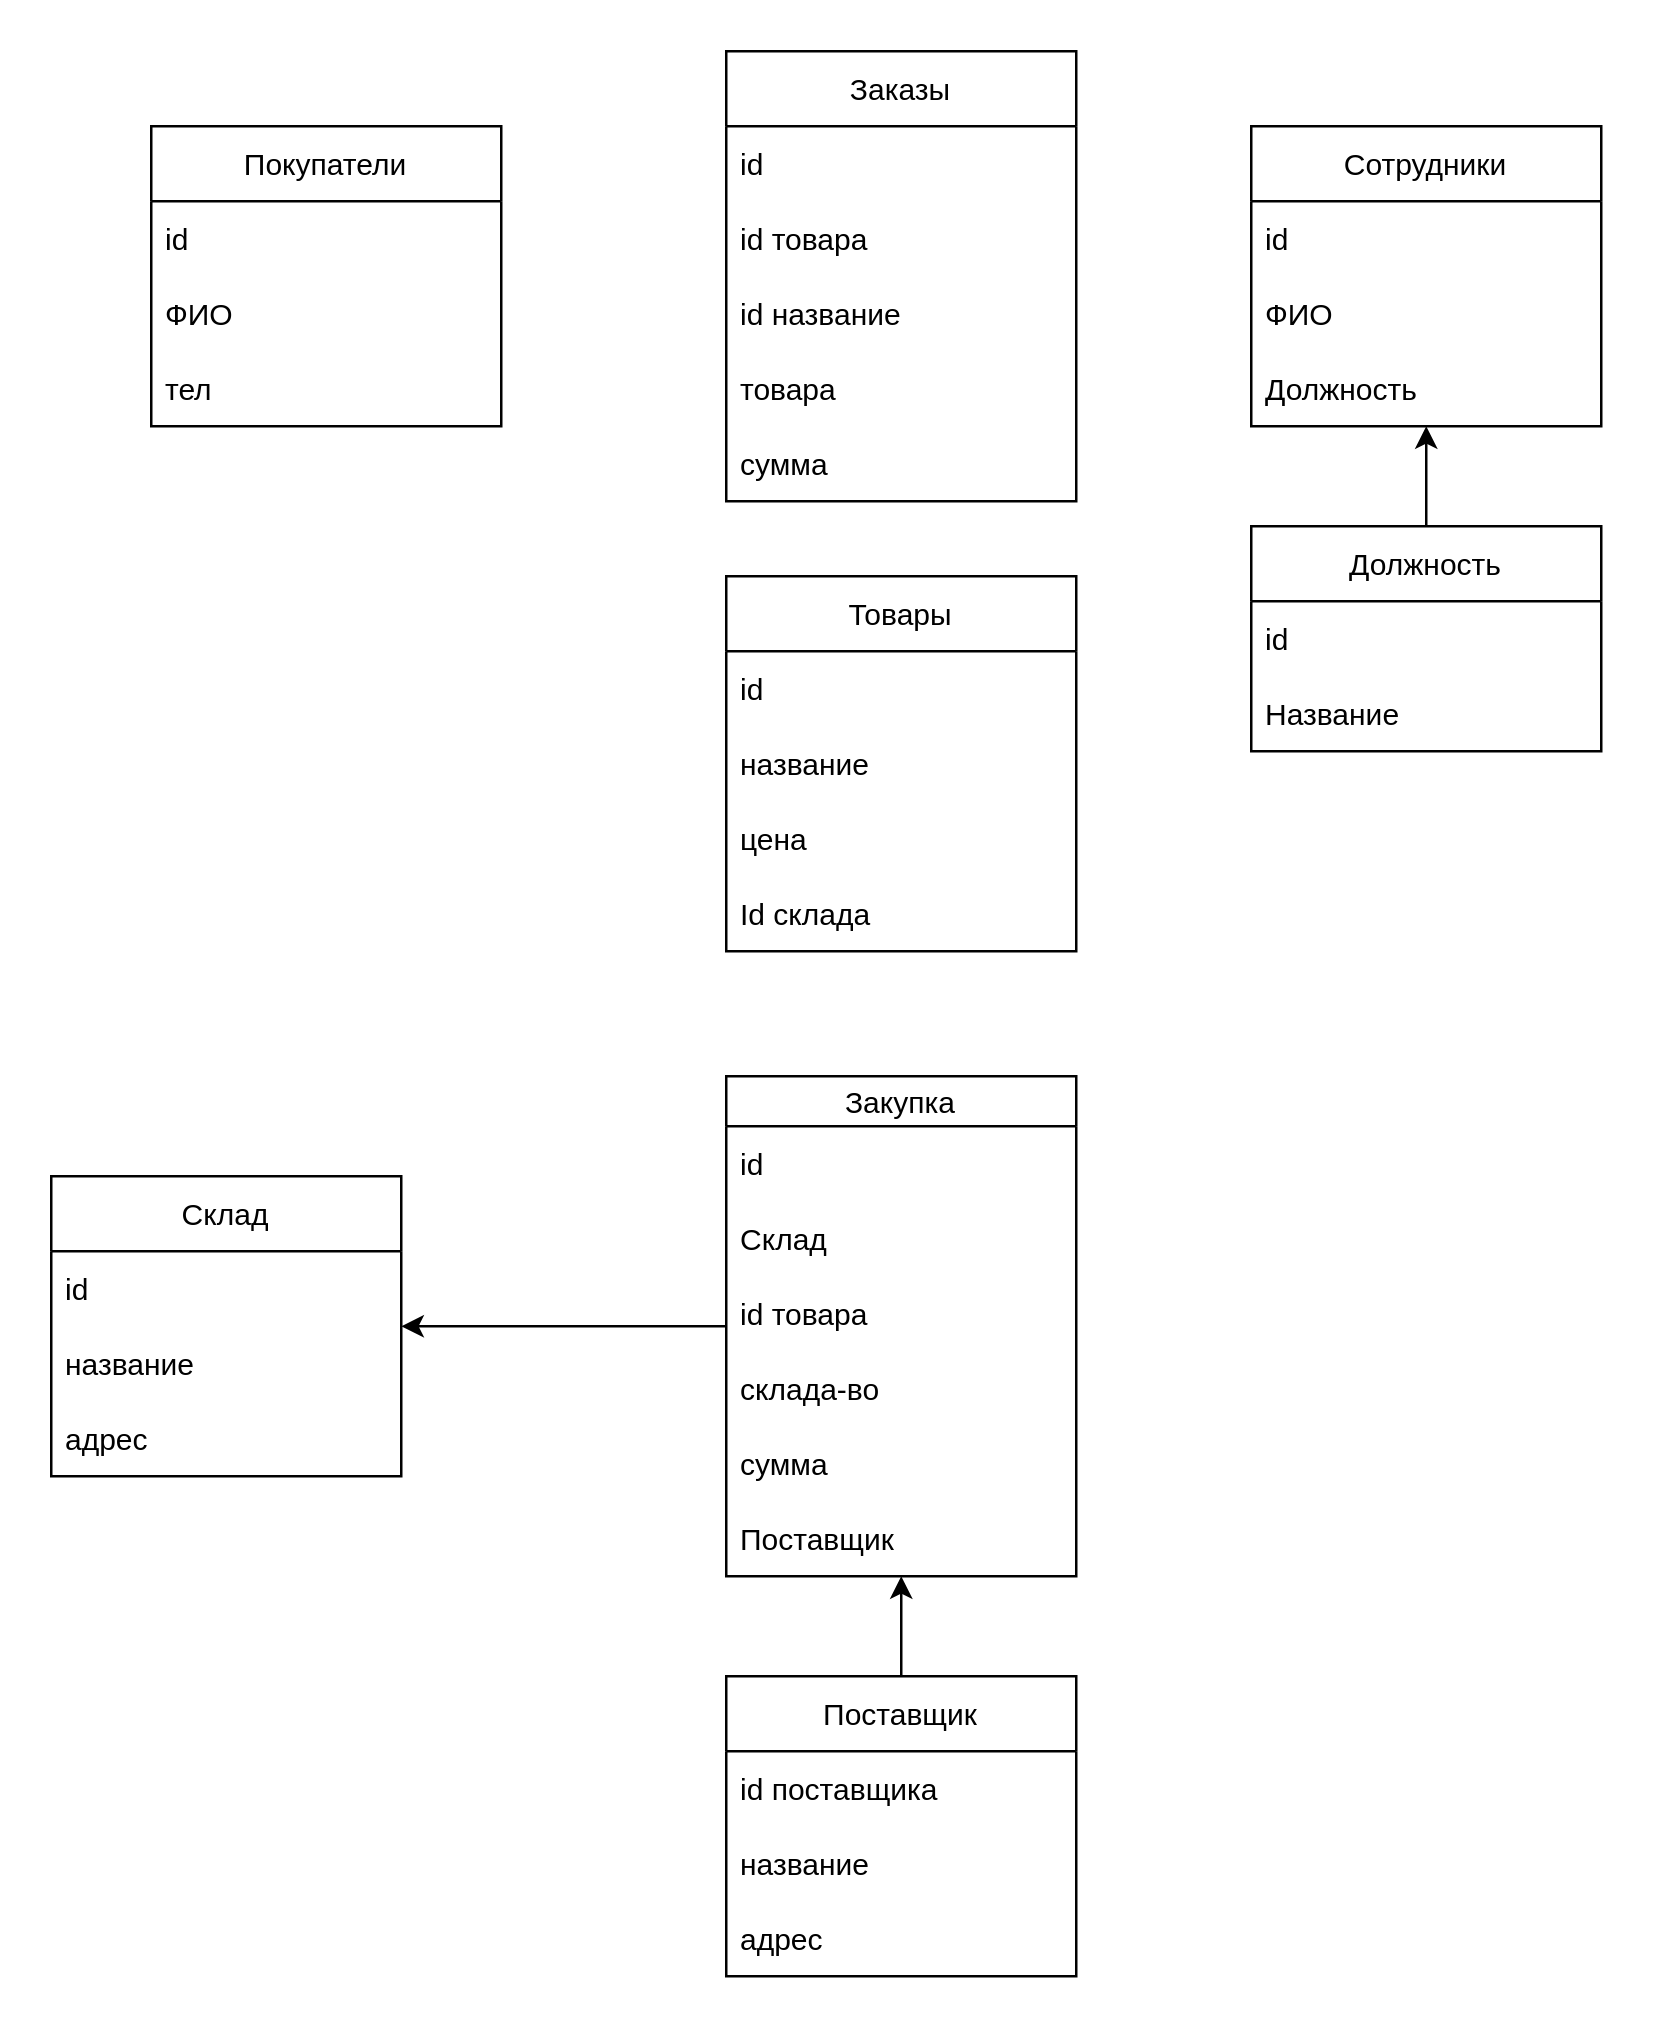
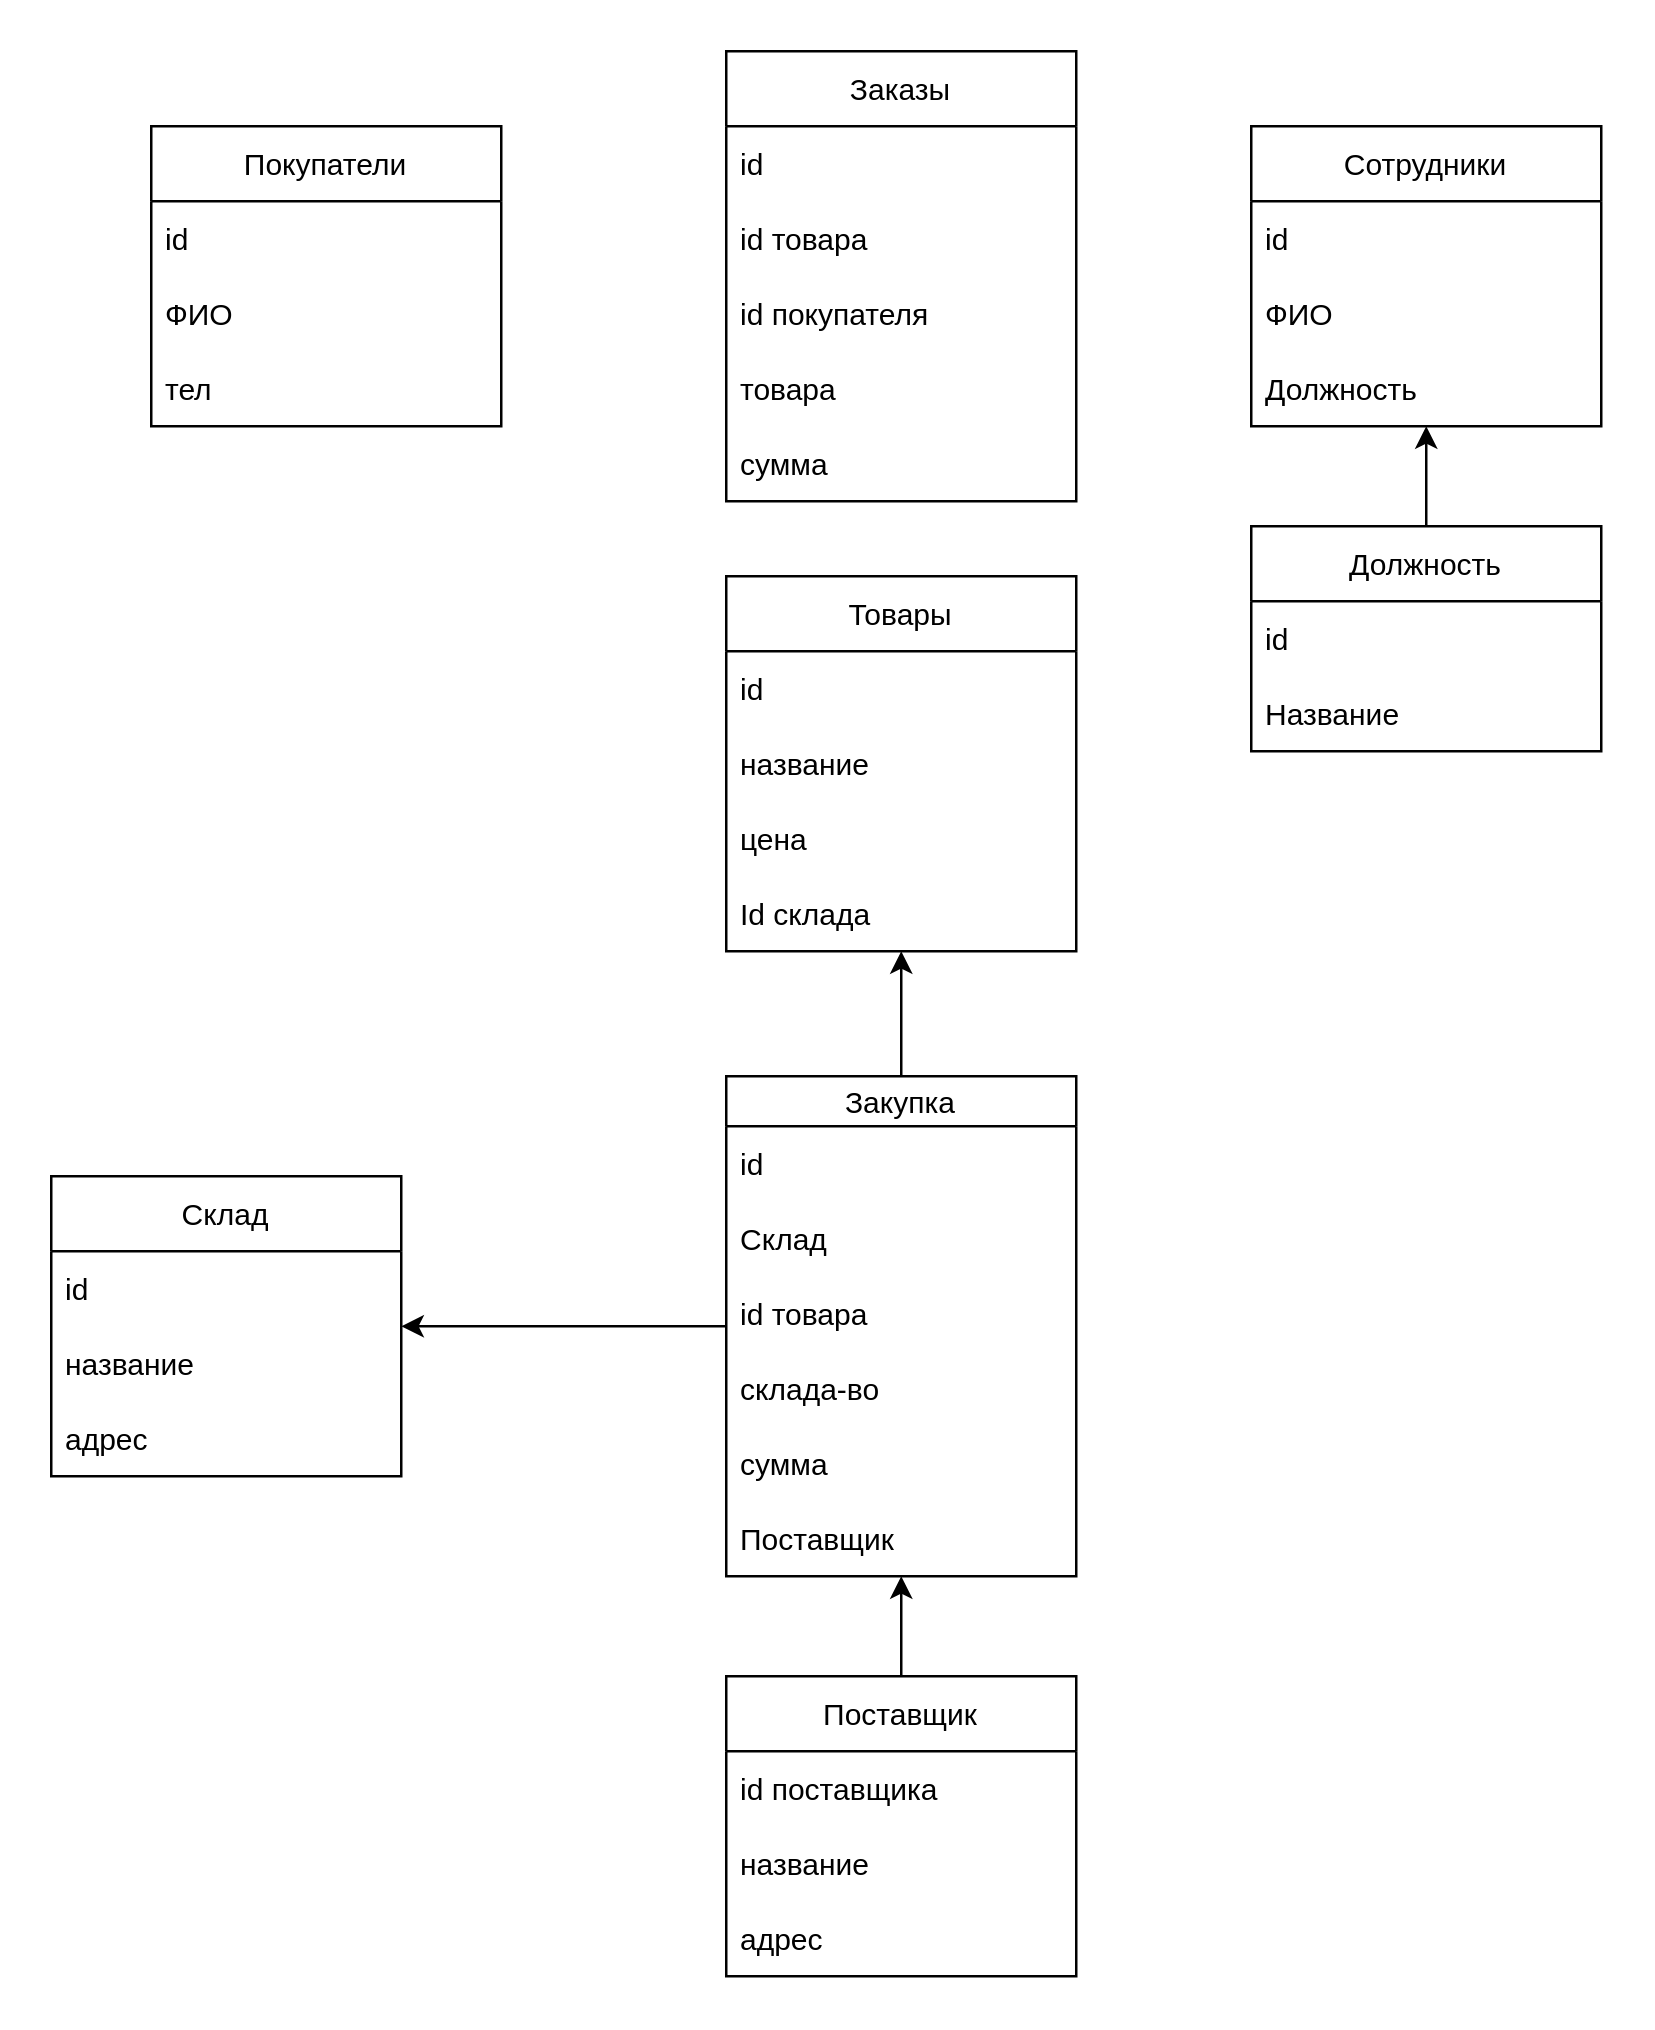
node "id название": label "id название" -> "id покупателя"
edge "Закупка" -> "Товары": added
